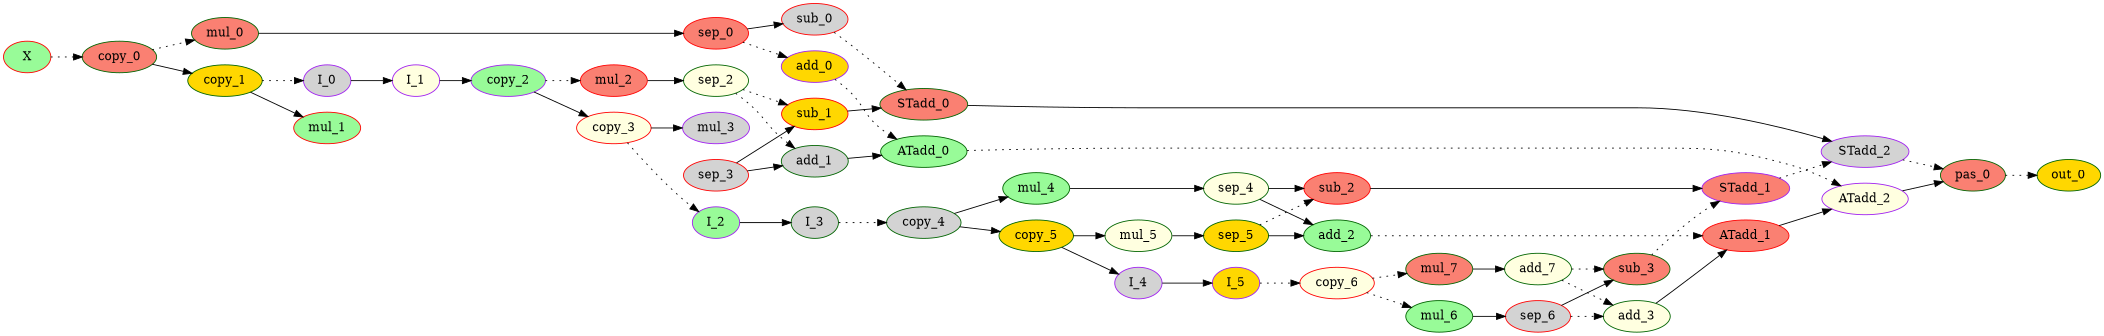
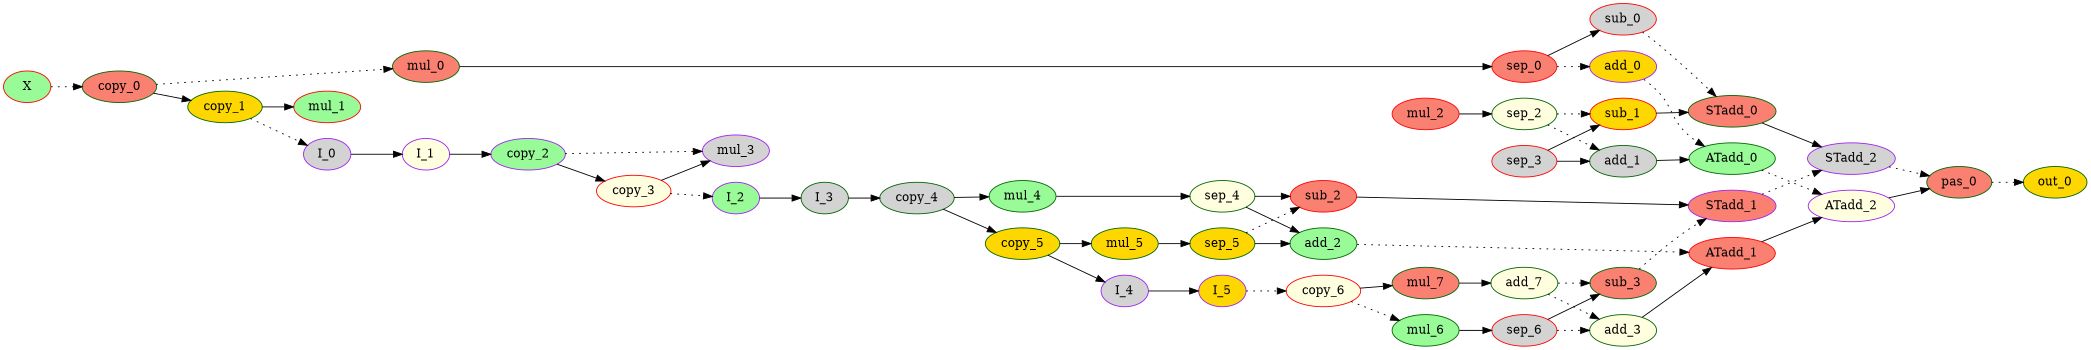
edge "copy_2" -> "mul_2": now "copy_2" -> "mul_3"
edge "I_3" -> "copy_4": style dotted -> solid
node "mul_5": fillcolor lightyellow -> gold
edge "copy_6" -> "mul_7": style dotted -> solid
